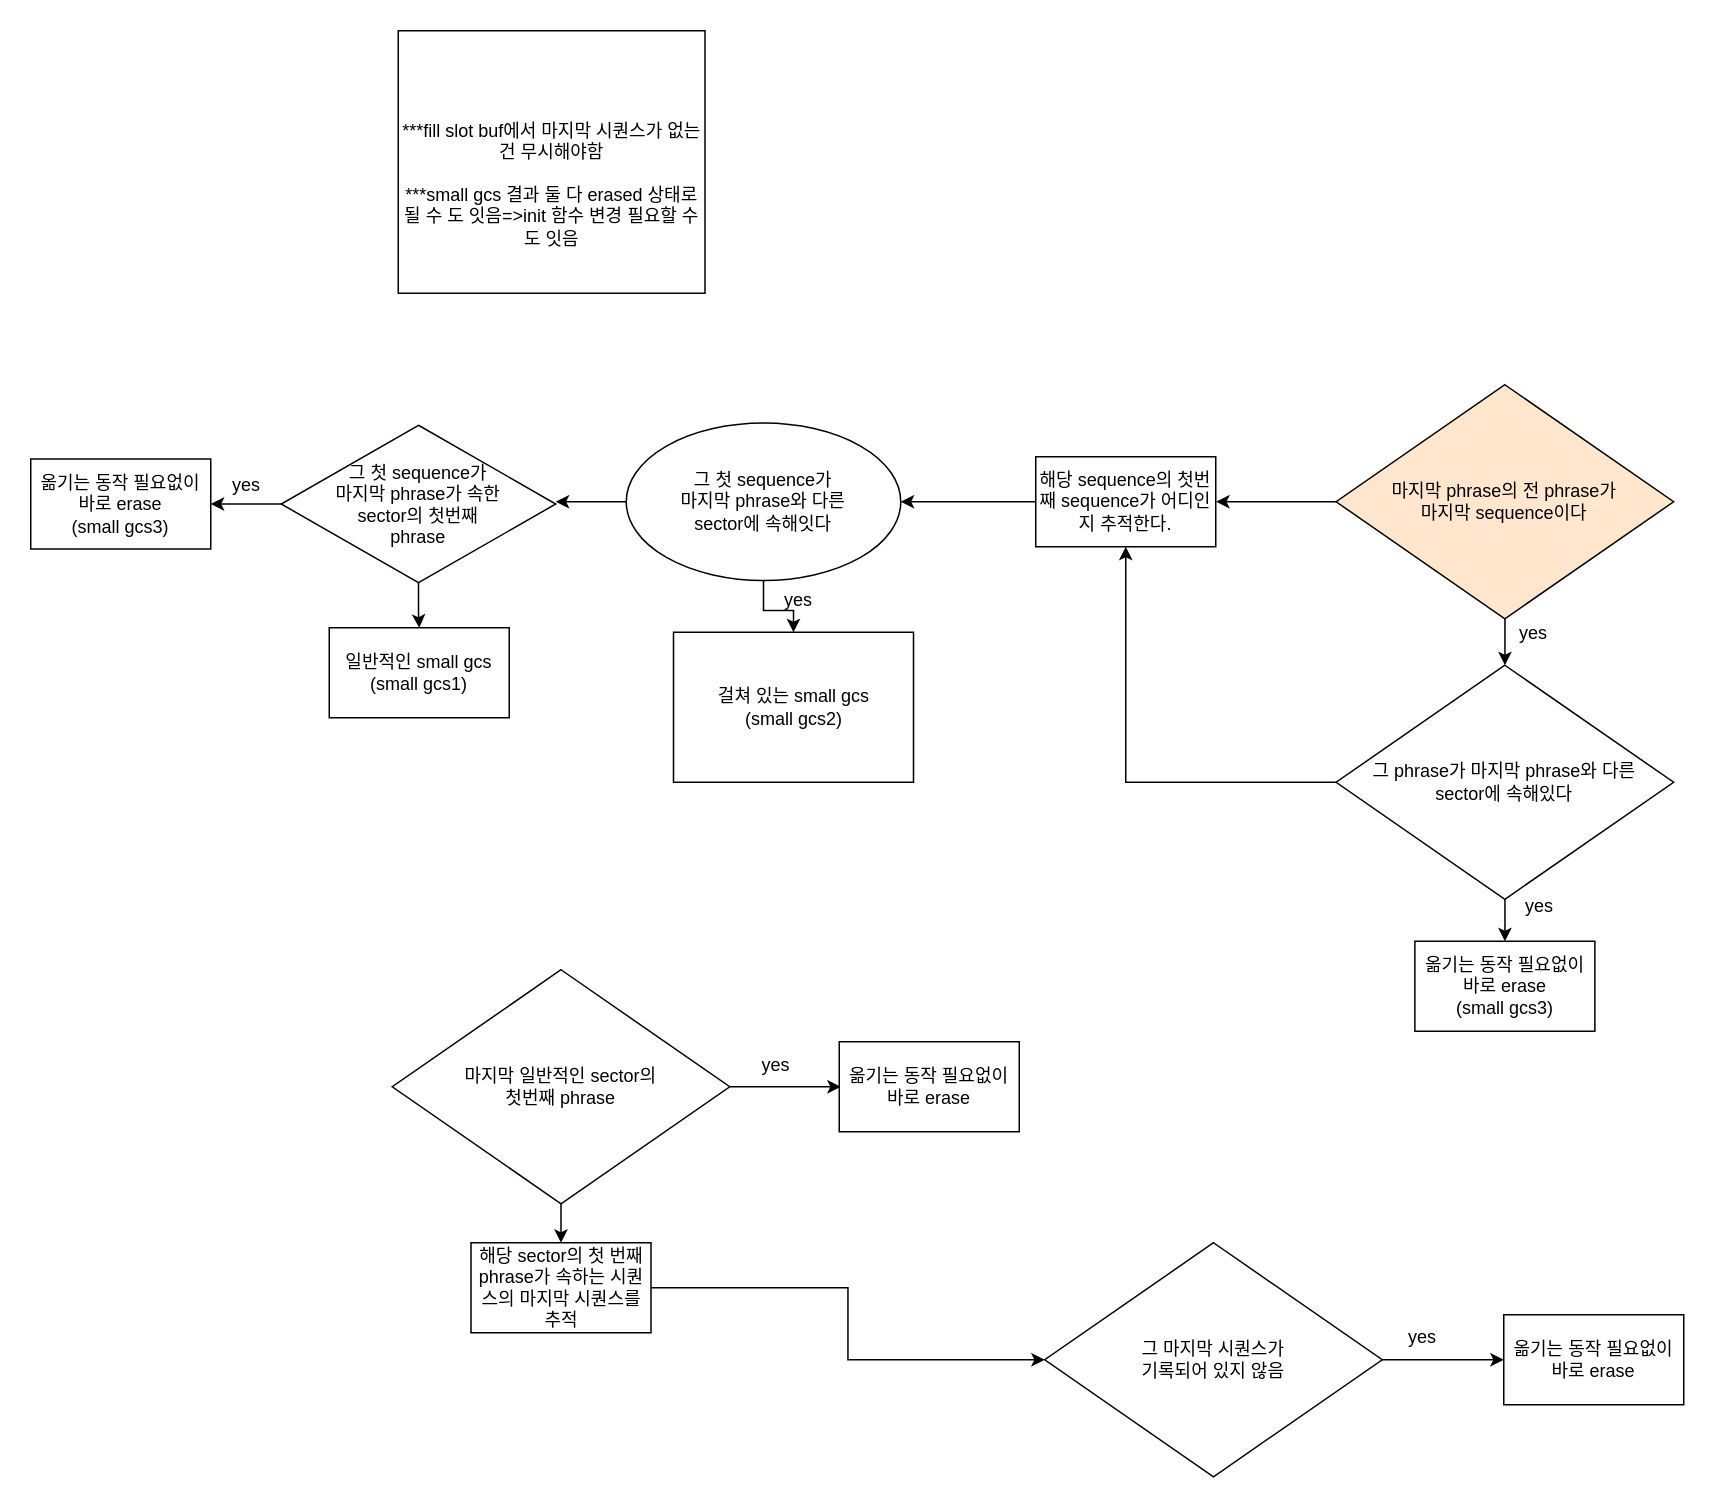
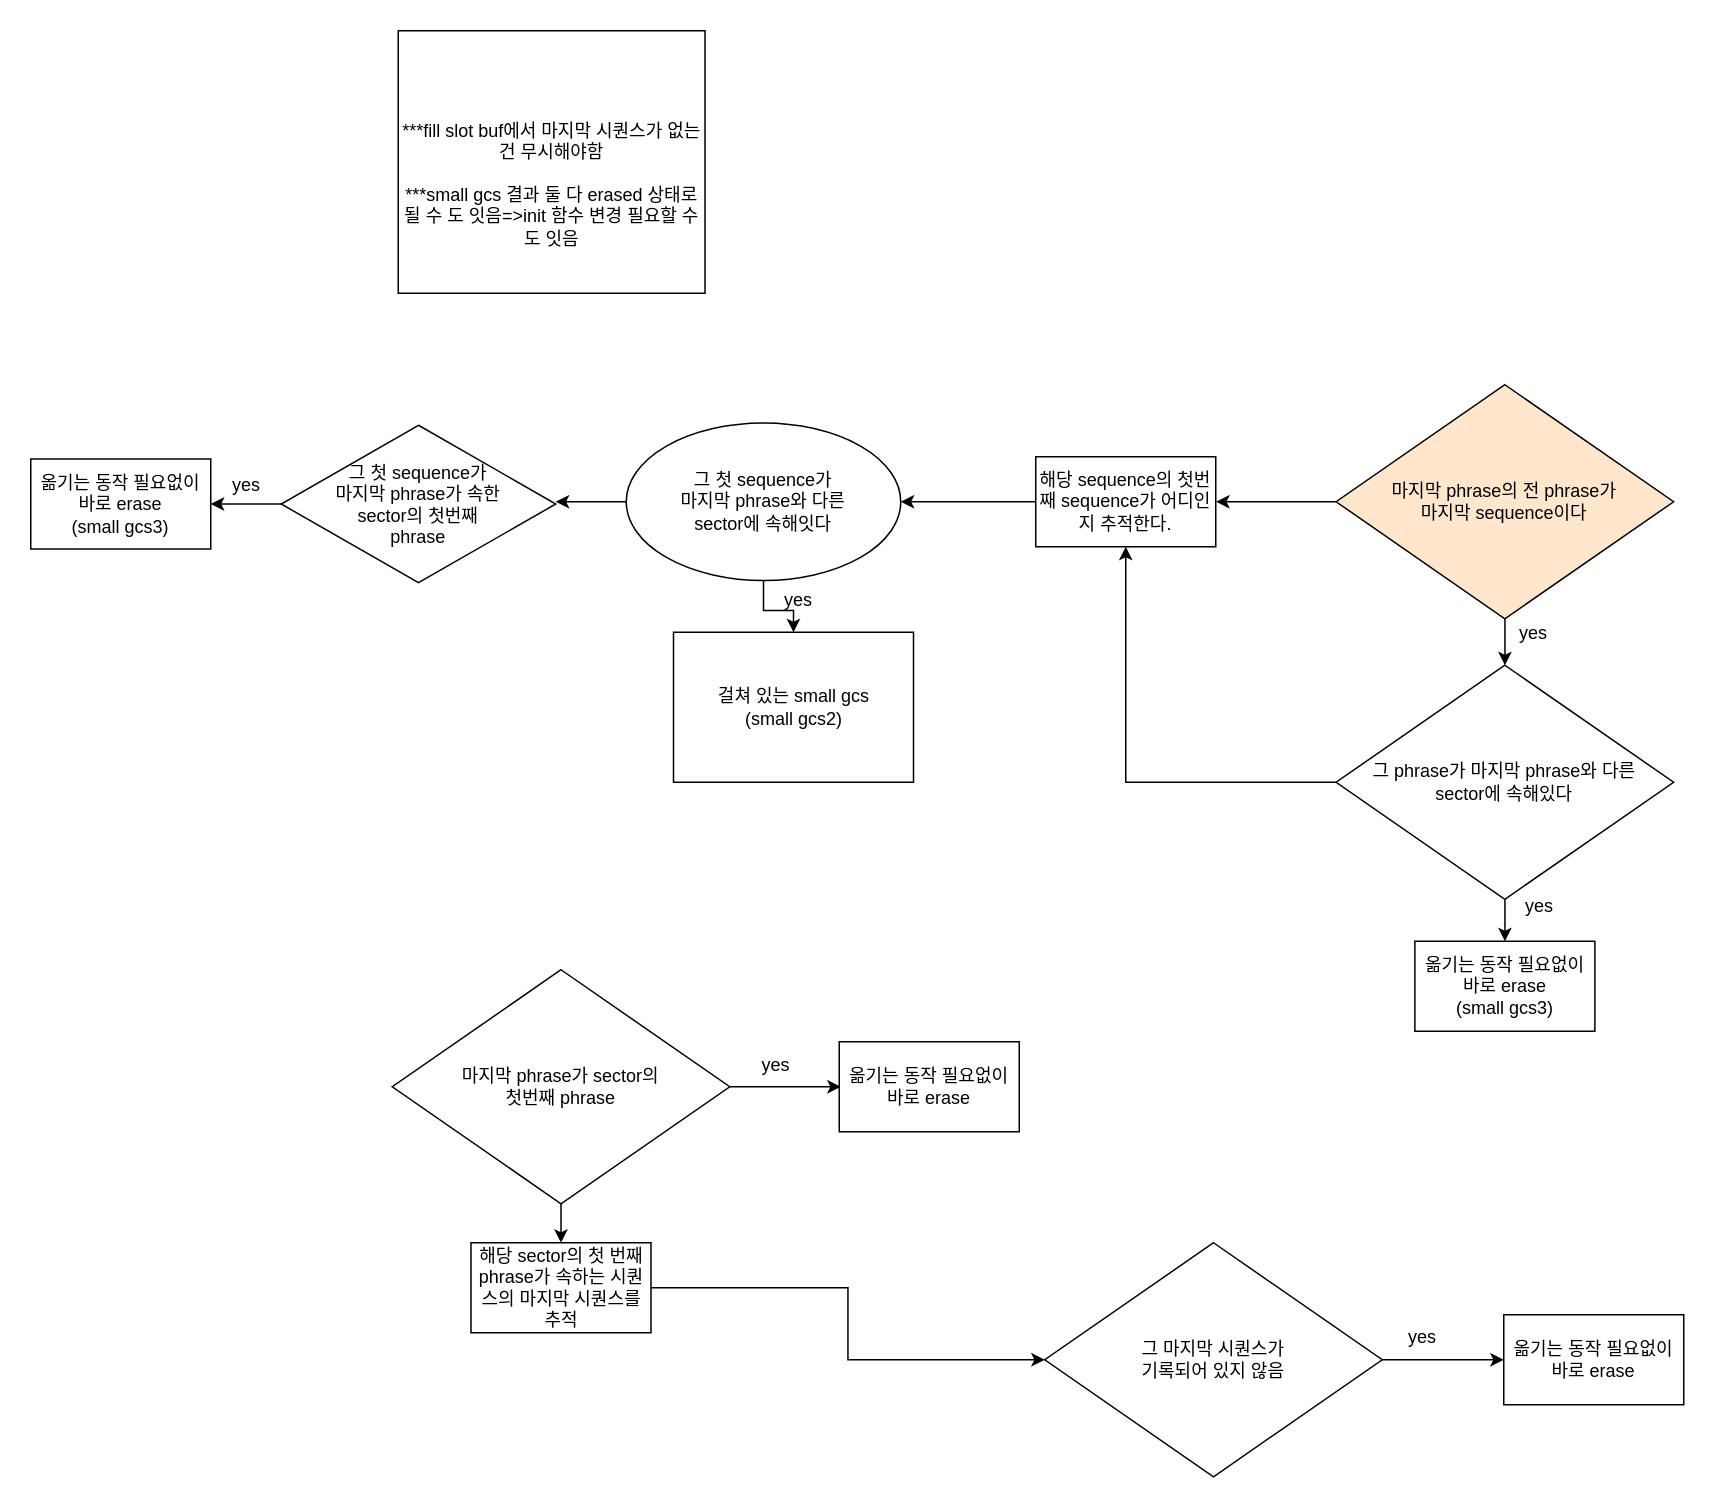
edge "그 첫 sequence가 마지막 phrase가 속한 sector의 첫번째 phrase" -> "일반적인 small gcs (small gcs1)": removed
node "일반적인 small gcs (small gcs1)": removed
node "마지막 일반적인 sector의 첫번째 phrase": label "마지막 일반적인 sector의 첫번째 phrase" -> "마지막 phrase가 sector의 첫번째 phrase"
